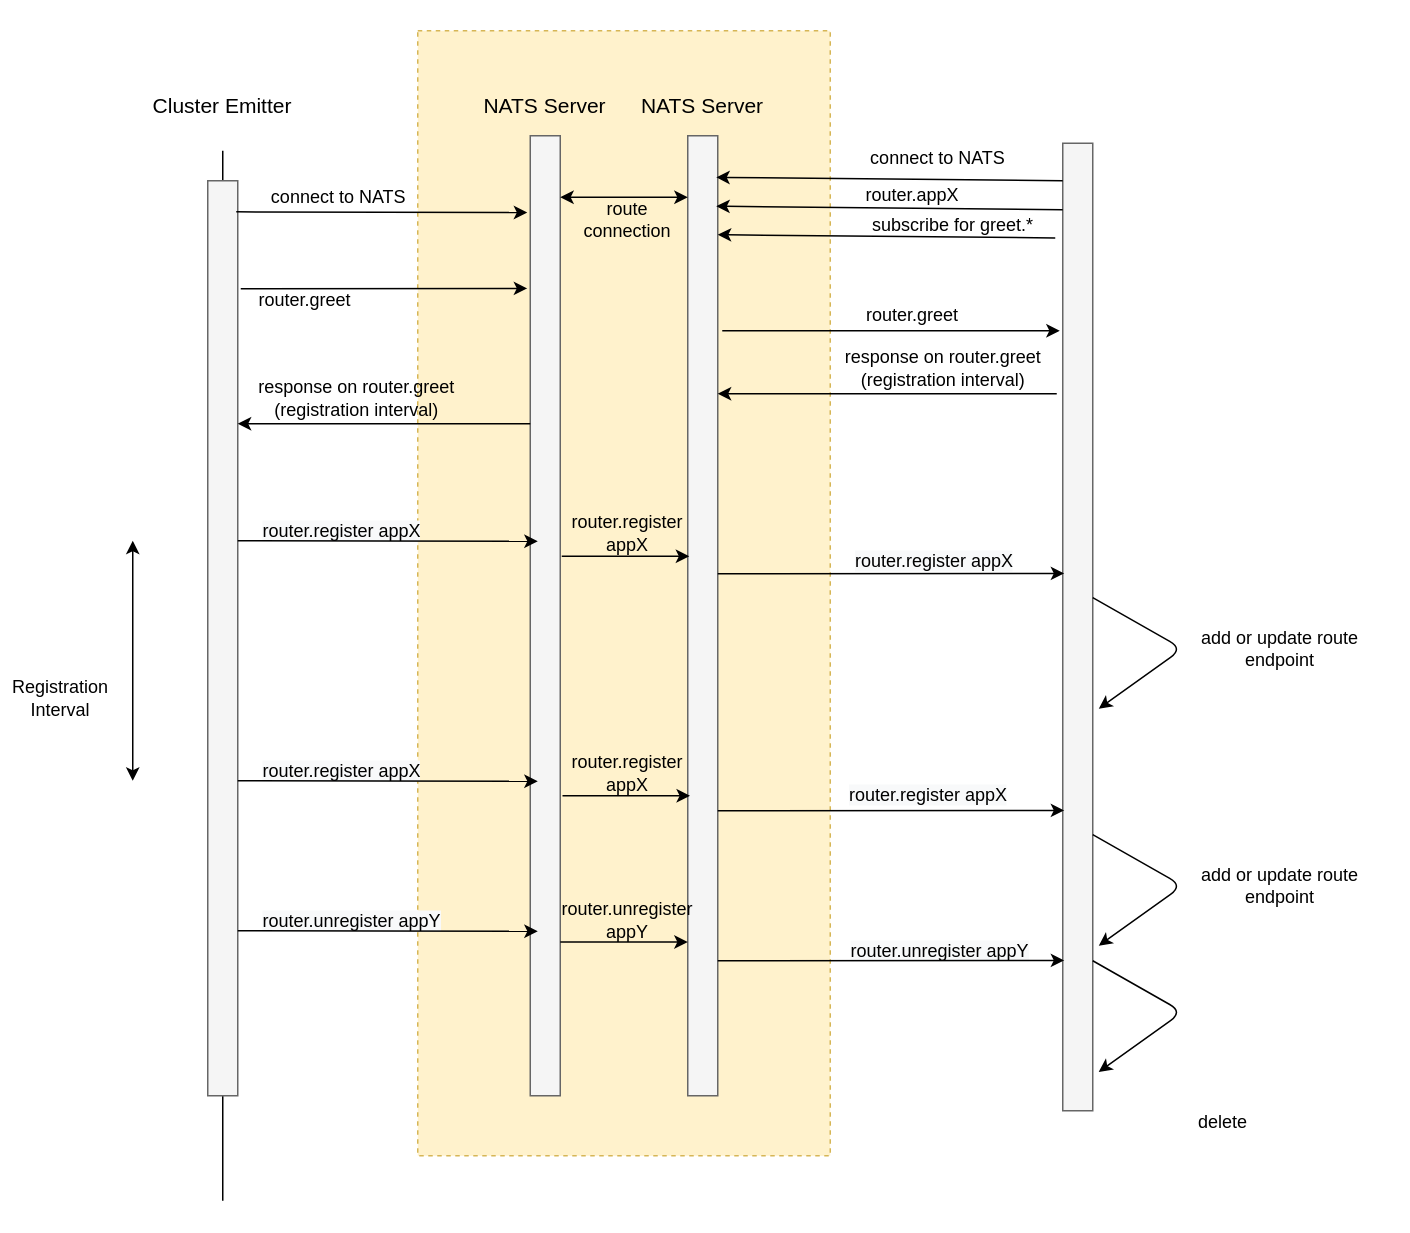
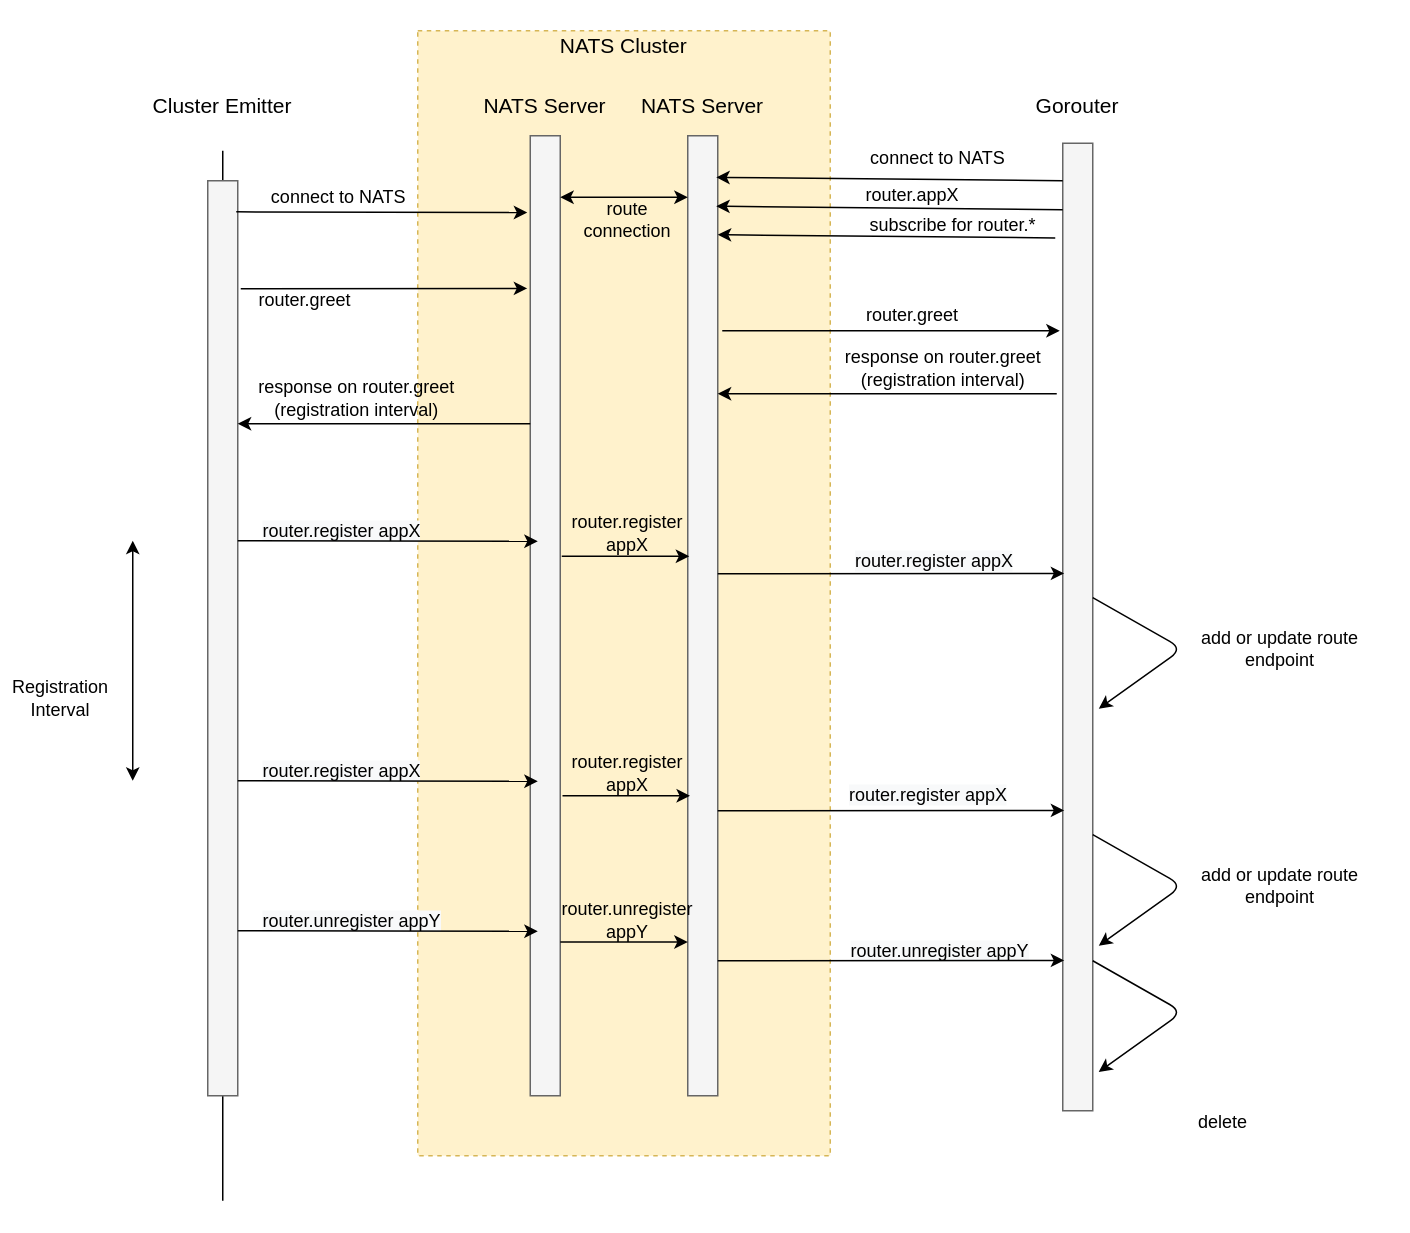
node "NATS Cluster": added
node "Gorouter": added
node "subscribe for greet.*": label "subscribe for greet.*" -> "subscribe for router.*"
